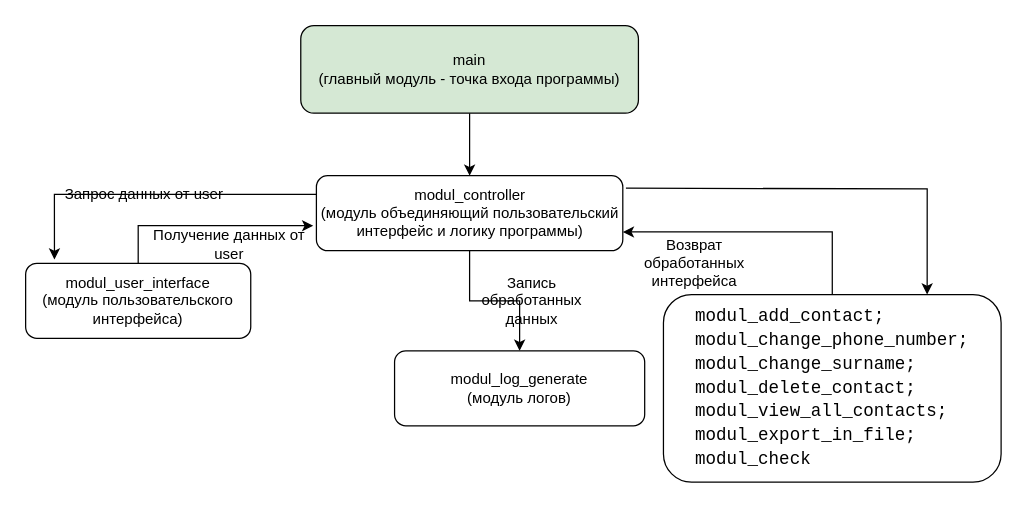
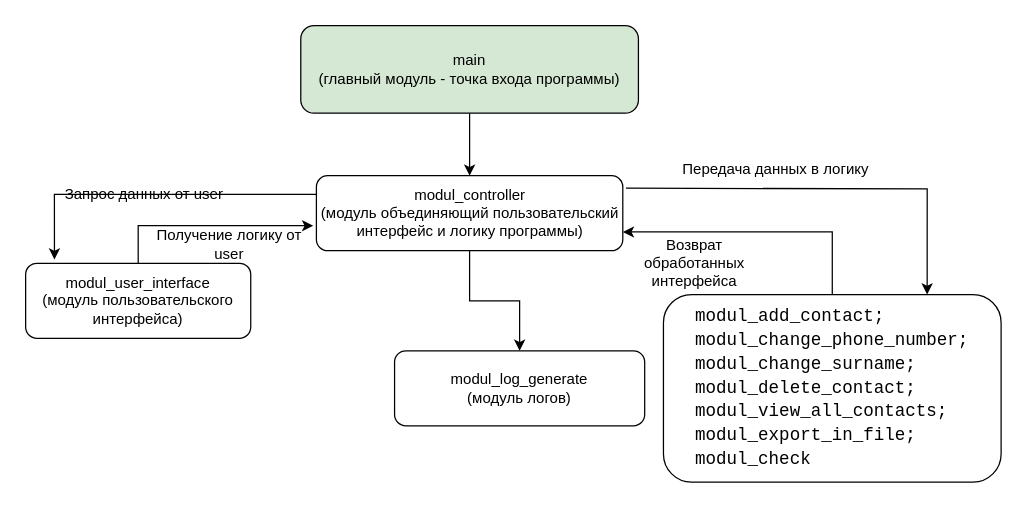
node "Передача данных в логику": added
node "Получение данных от user": label "Получение данных от user" -> "Получение логику от user"
node "Запись обработанных данных": removed
